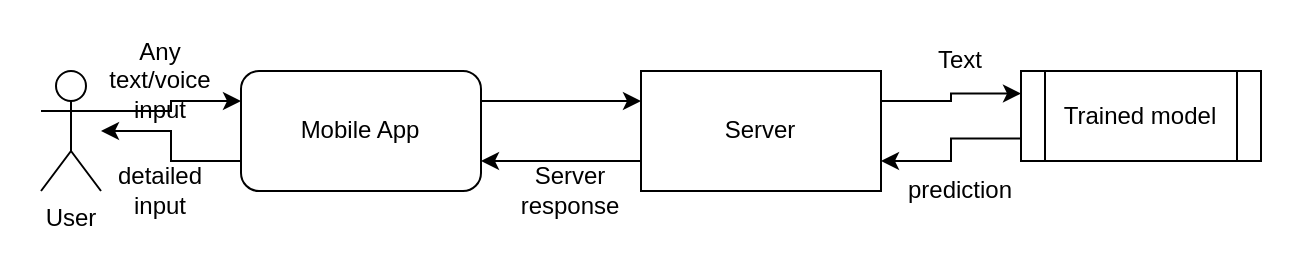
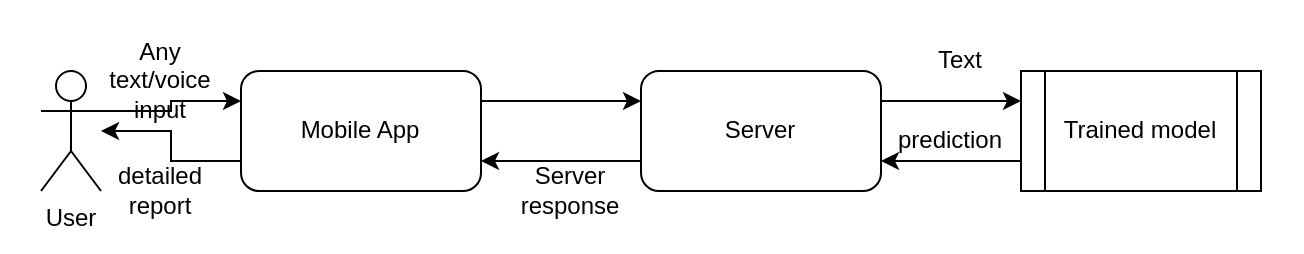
node "Trained model": size 240x90 -> 240x120
node "Server": shape rectangle -> rounded rectangle
node "detailed input": label "detailed input" -> "detailed report"
node "prediction": moved (961, 191) -> (951, 141)
